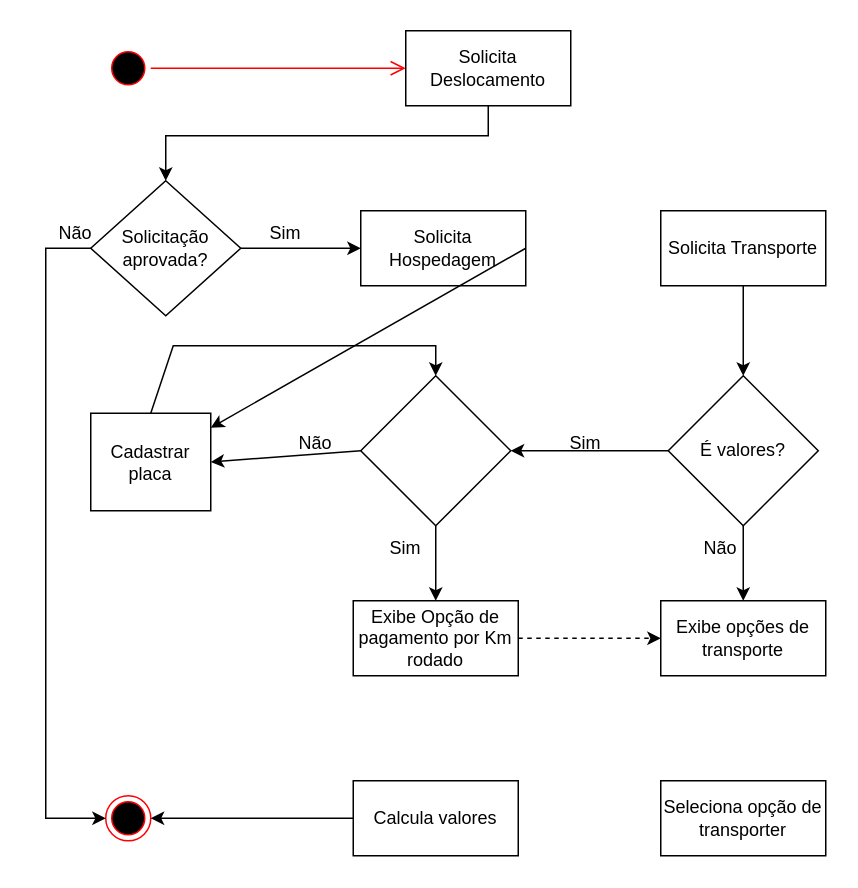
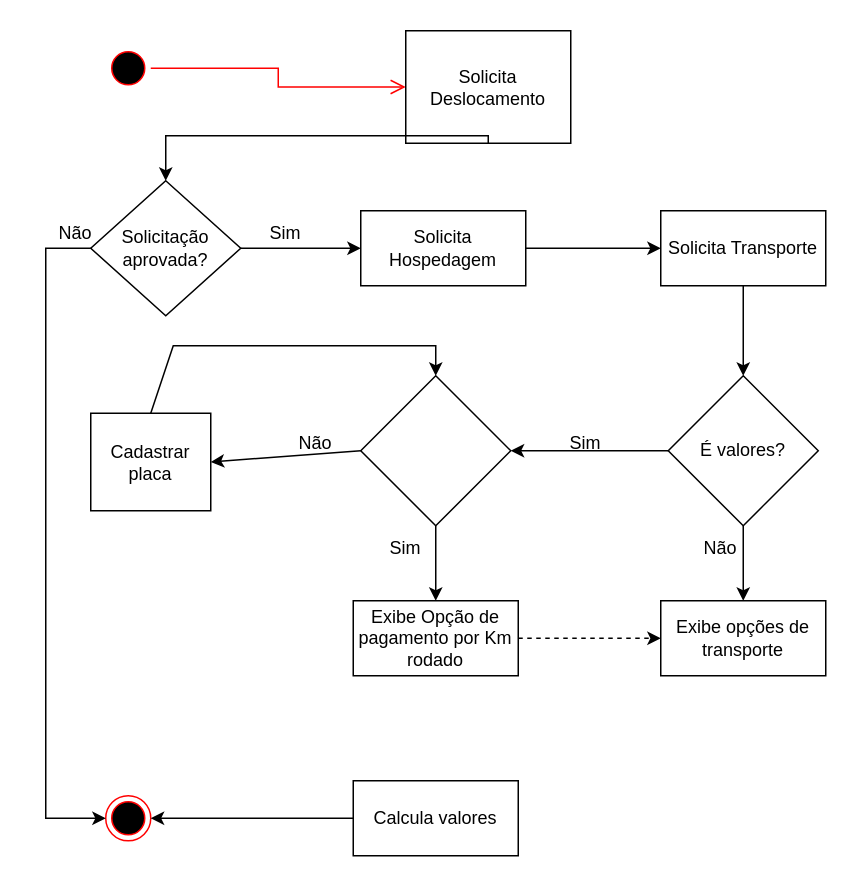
node "Solicita Deslocamento": size 165x75 -> 165x113
edge "Solicita Hospedagem" -> "Cadastrar placa": now "Solicita Hospedagem" -> "Solicita Transporte"
node "Seleciona opção de transporter": removed
